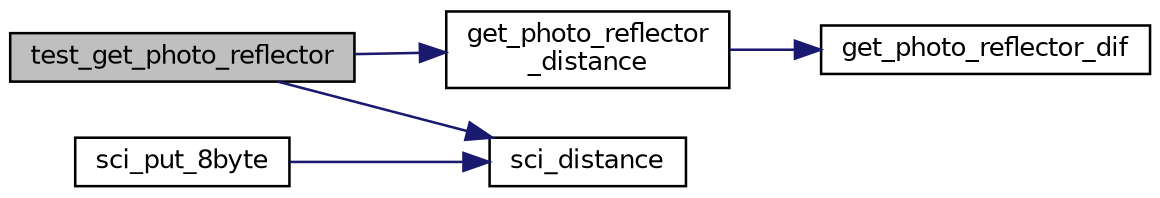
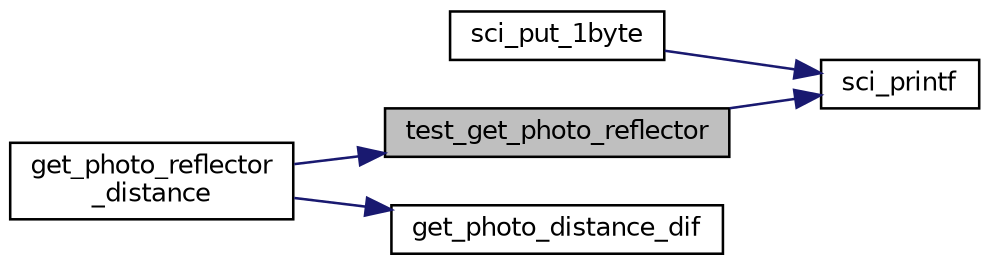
node "get_photo_reflector_dif": label "get_photo_reflector_dif" -> "get_photo_distance_dif"
edge "test_get_photo_reflector" -> "get_photo_reflector _distance": reversed
node "sci_put_8byte": label "sci_put_8byte" -> "sci_put_1byte"
node "sci_distance": label "sci_distance" -> "sci_printf"
